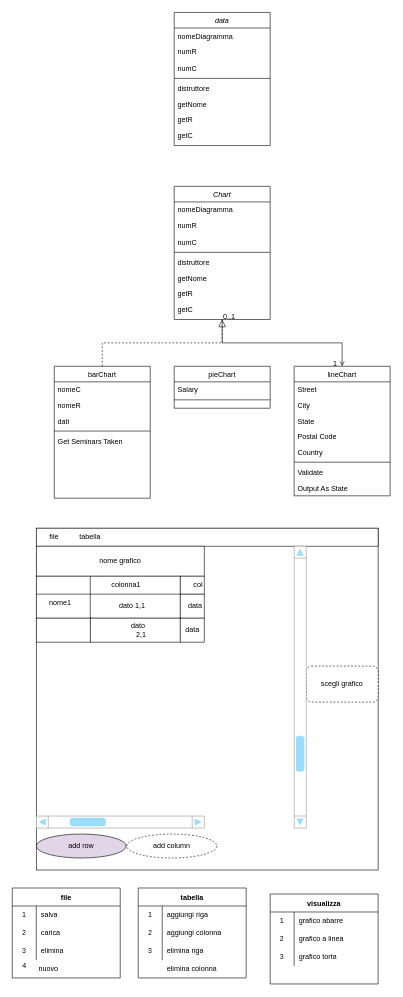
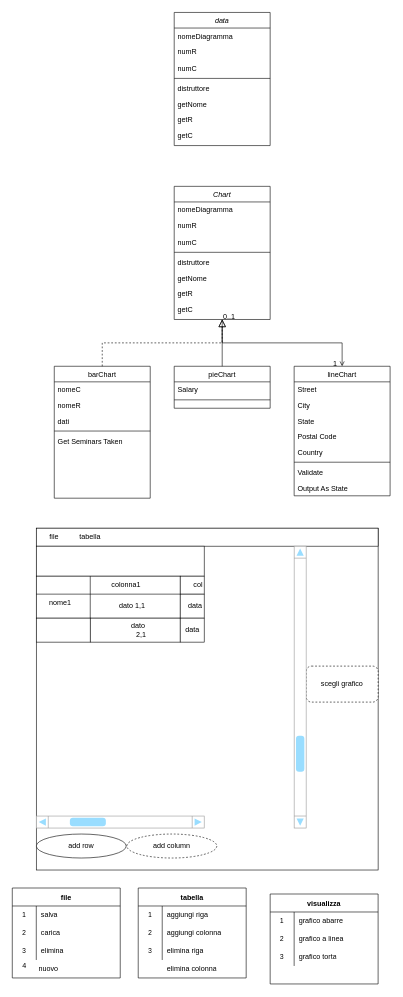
edge "pieChart" -> "Chart": added
node "nome grafico": removed
node "add row": fillcolor #e1d5e7 -> #ffffff
